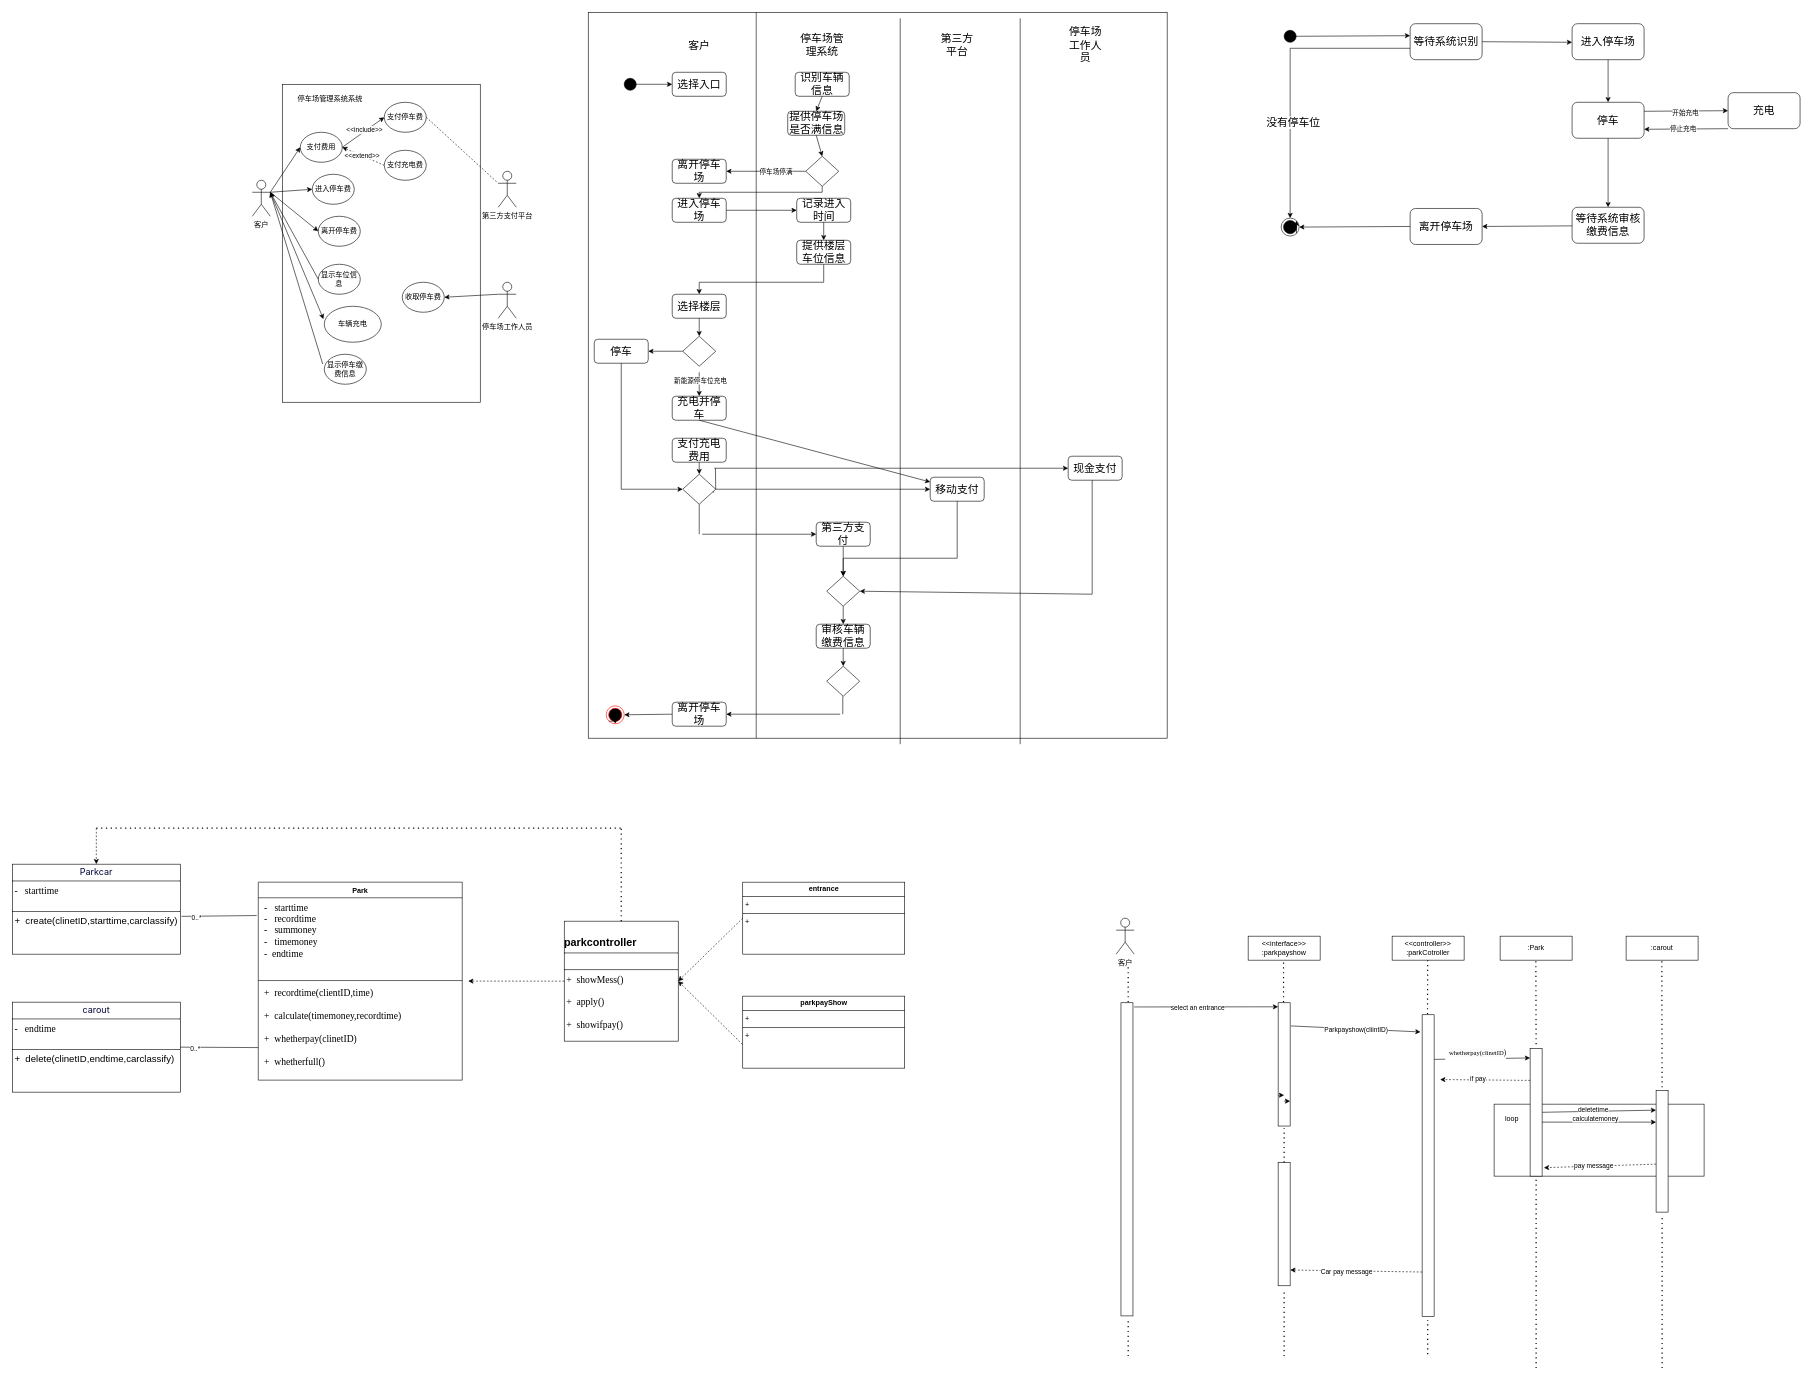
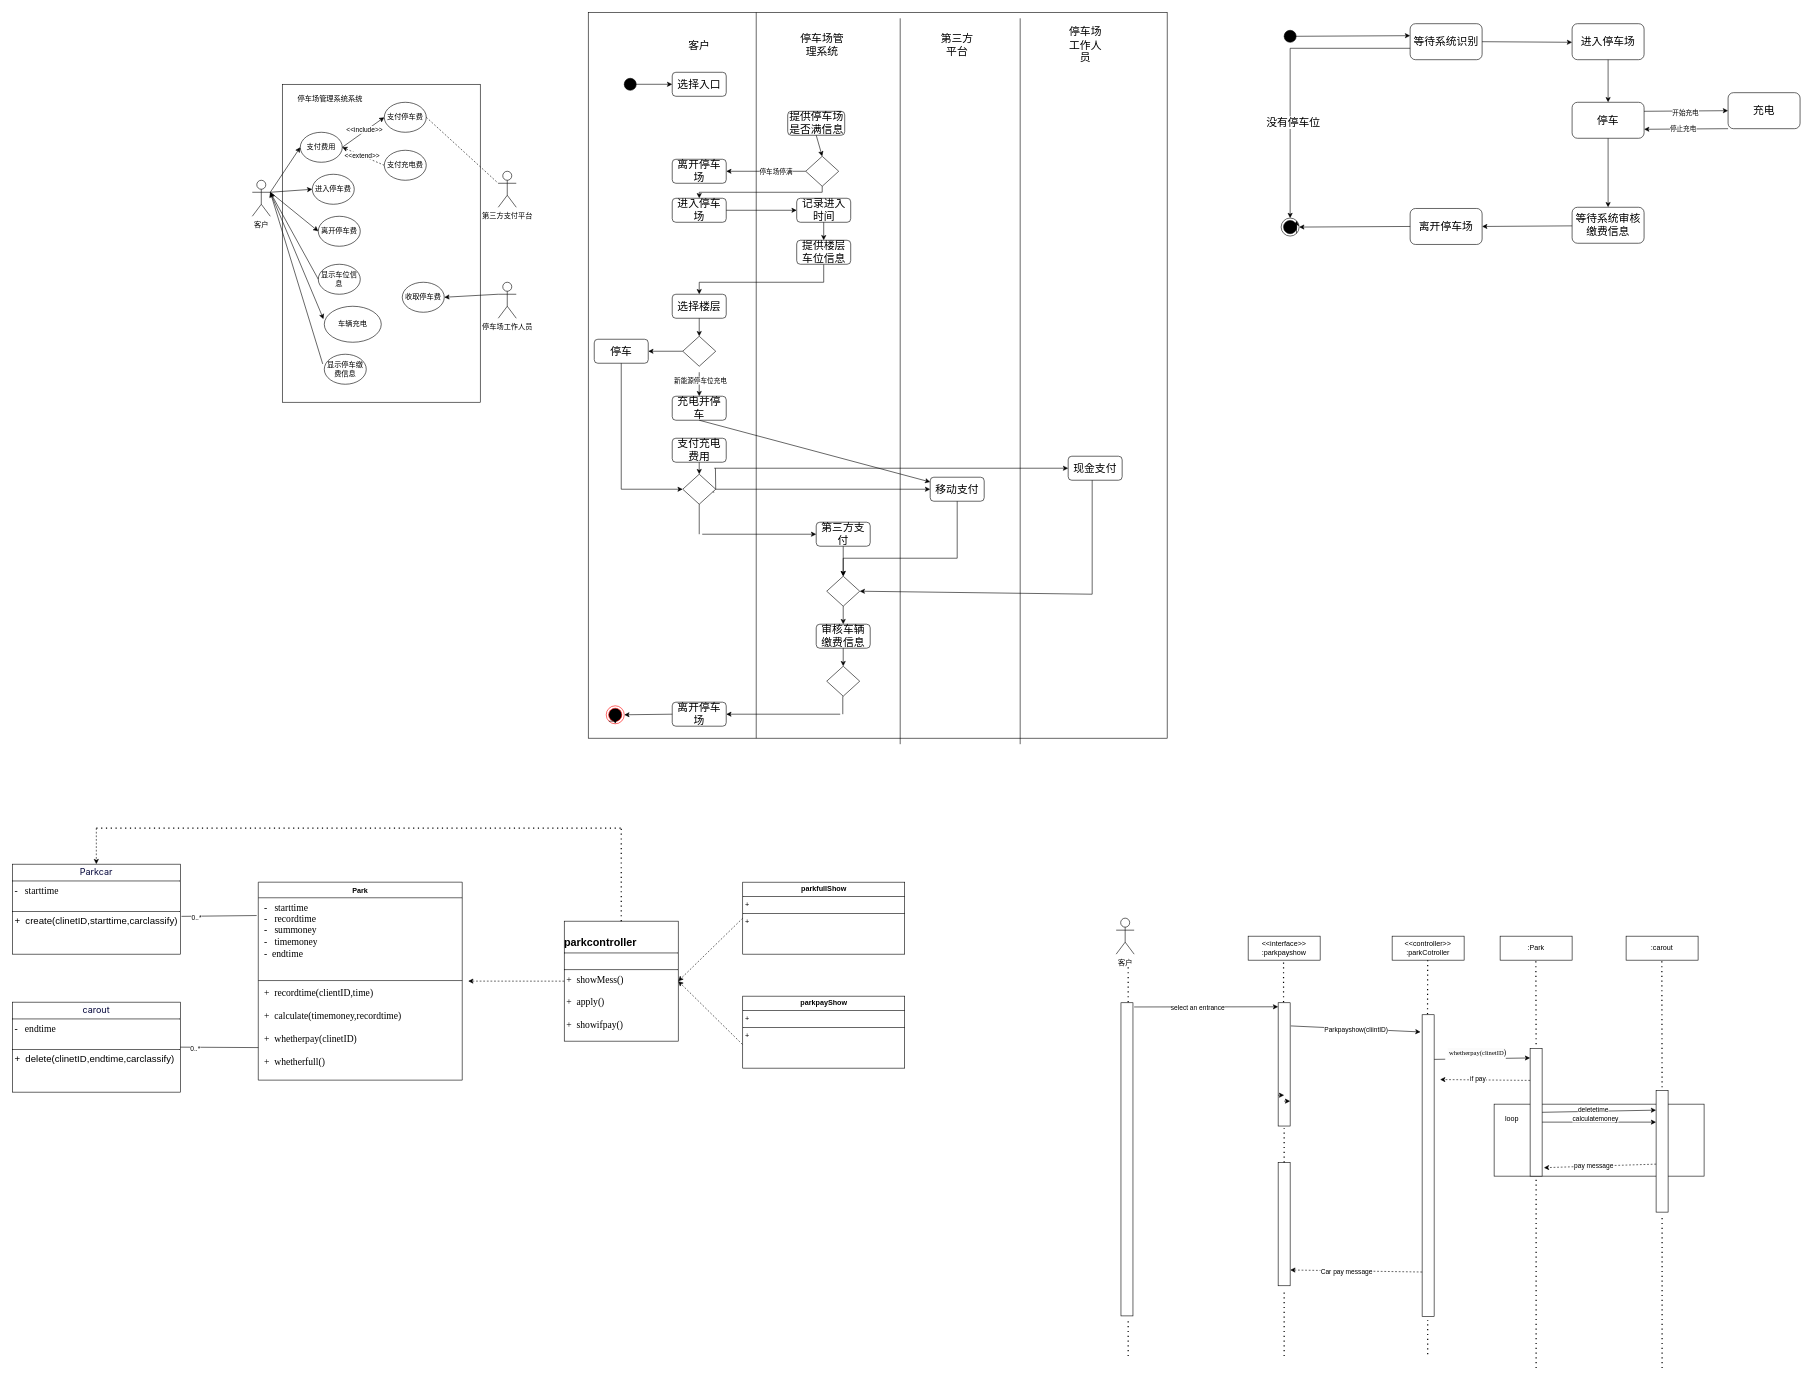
node "识别车辆信息": removed
edge "识别车辆信息" -> "提供停车场是否满信息": removed
node "entrance + +": label "entrance + +" -> "parkfullShow + +"
